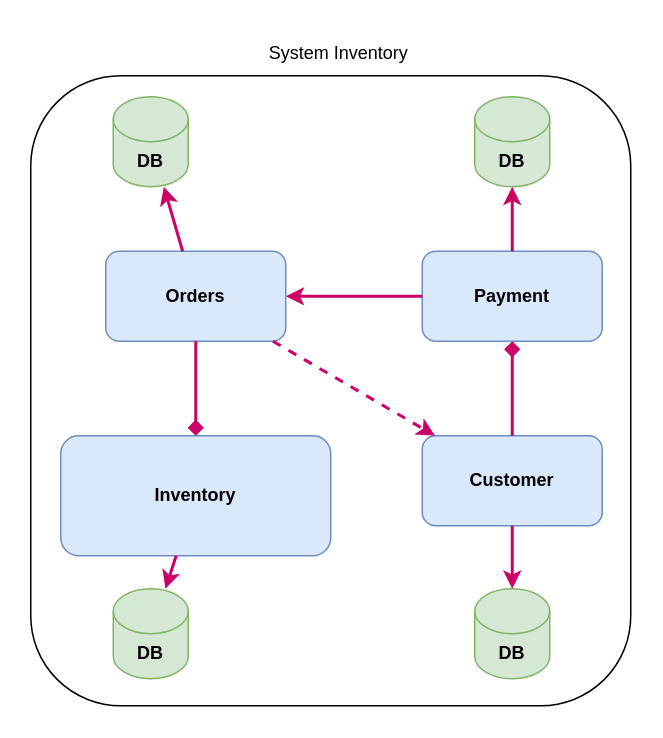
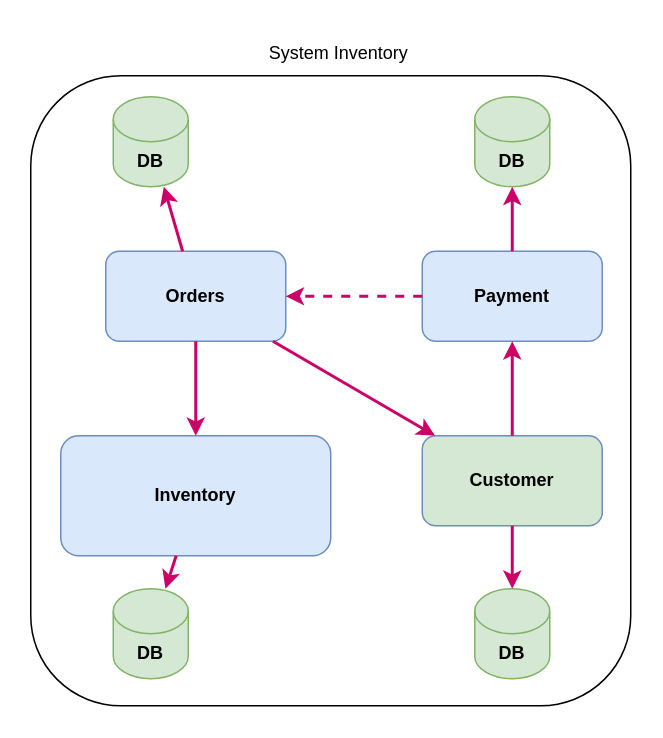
edge "Payment" -> "Orders": style solid -> dashed
edge "Customer" -> "Payment": arrowhead diamond -> classic
edge "Orders" -> "Customer": style dashed -> solid
edge "Orders" -> "Inventory": arrowhead diamond -> classic
node "Customer": fillcolor #dae8fc -> #d5e8d4
